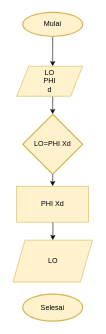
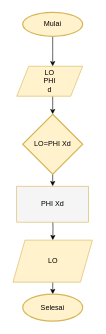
node "PHI Xd": fillcolor #fff2cc -> #f5f5f5
edge "LO" -> "Selesai": added
